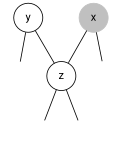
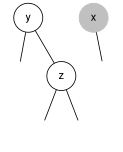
edge "x" -- "z": removed
